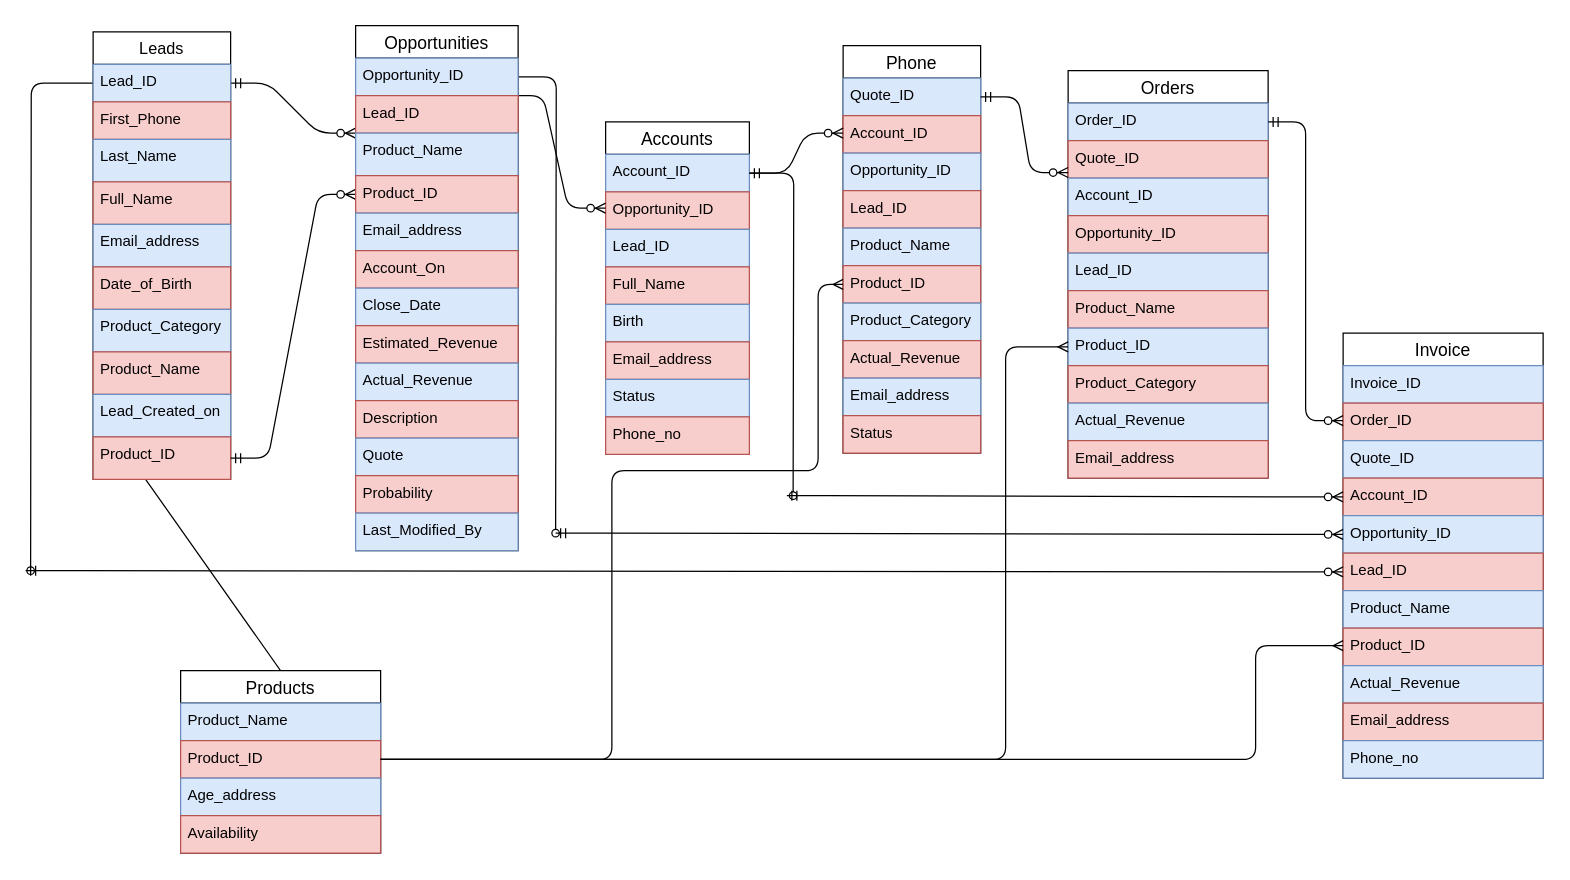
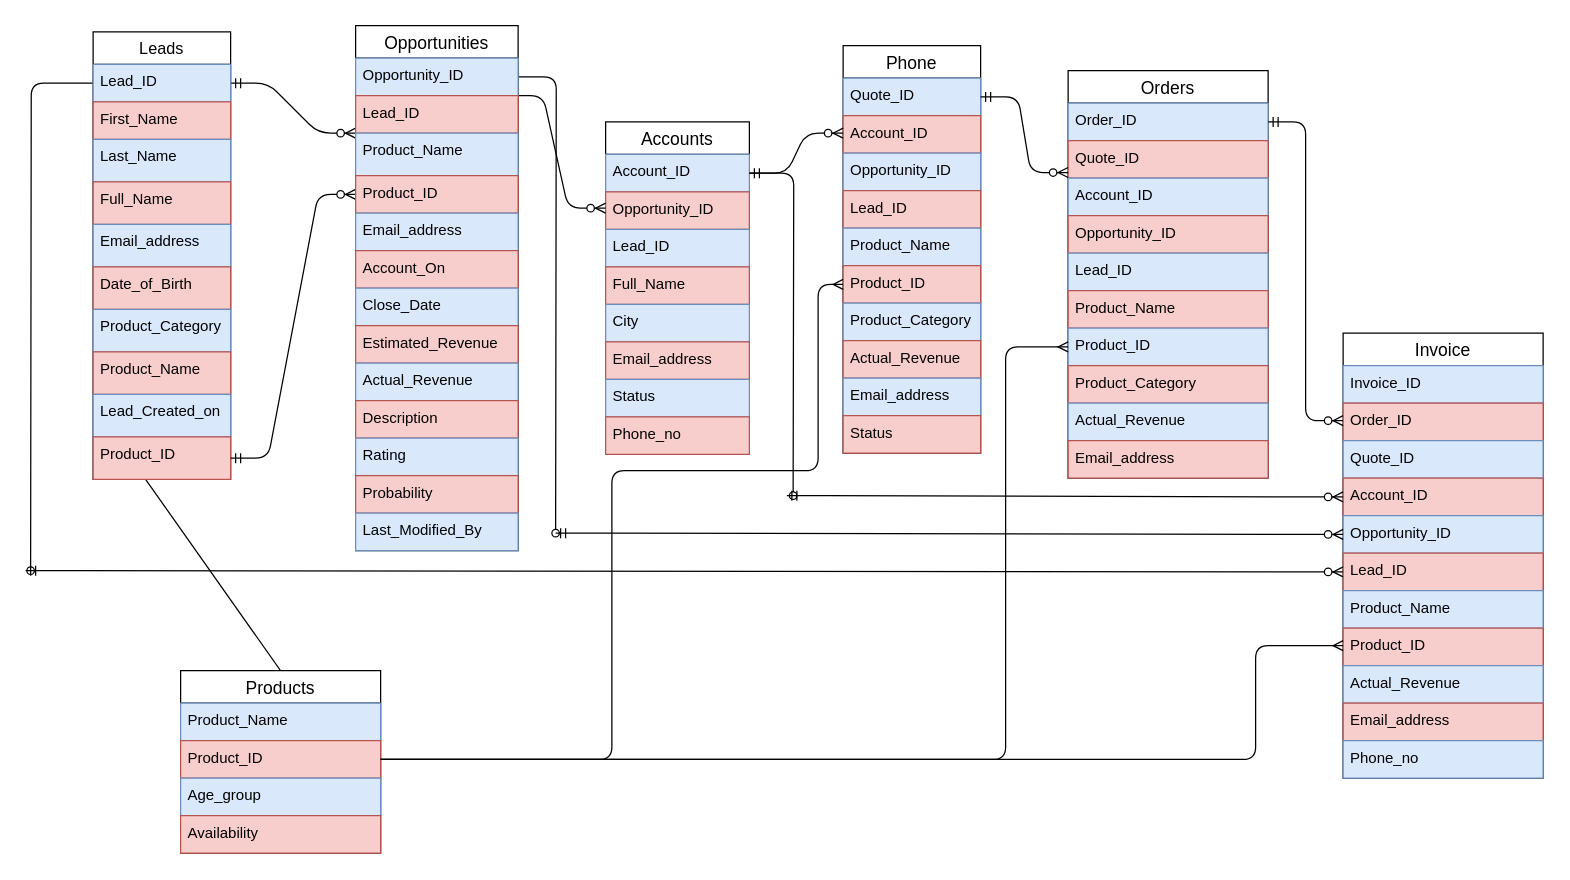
node "First_Phone": label "First_Phone" -> "First_Name"
node "Birth": label "Birth" -> "City"
node "Quote": label "Quote" -> "Rating"
node "Age_address": label "Age_address" -> "Age_group"
